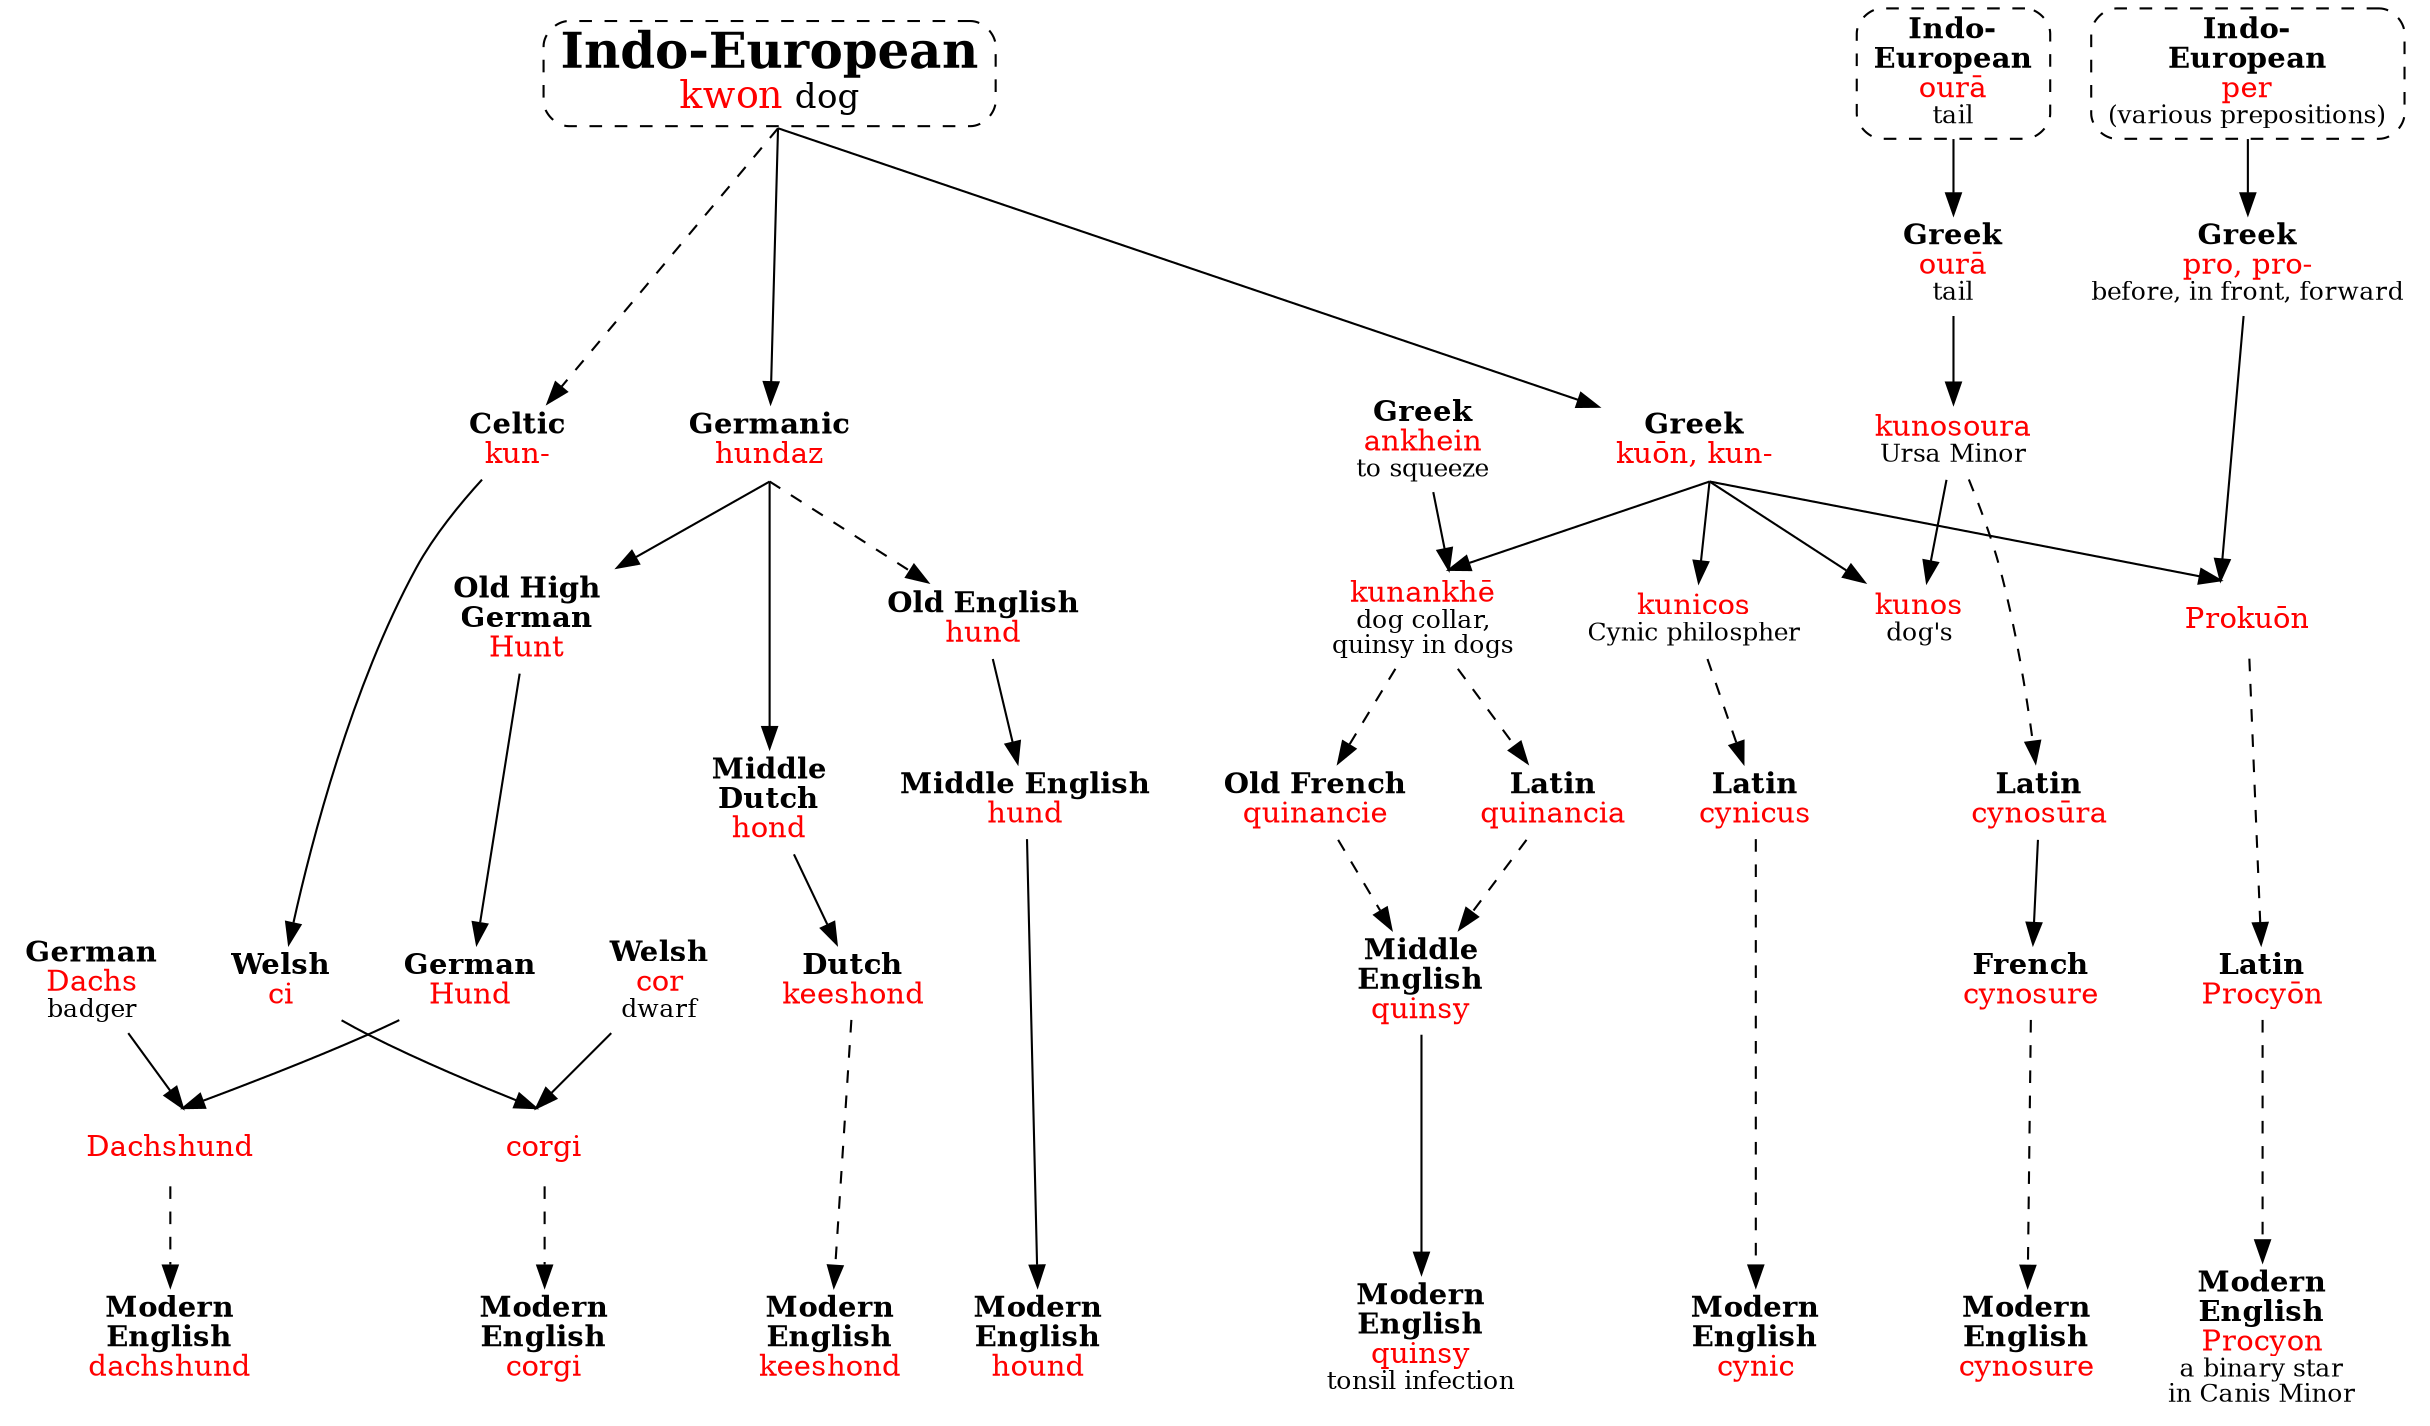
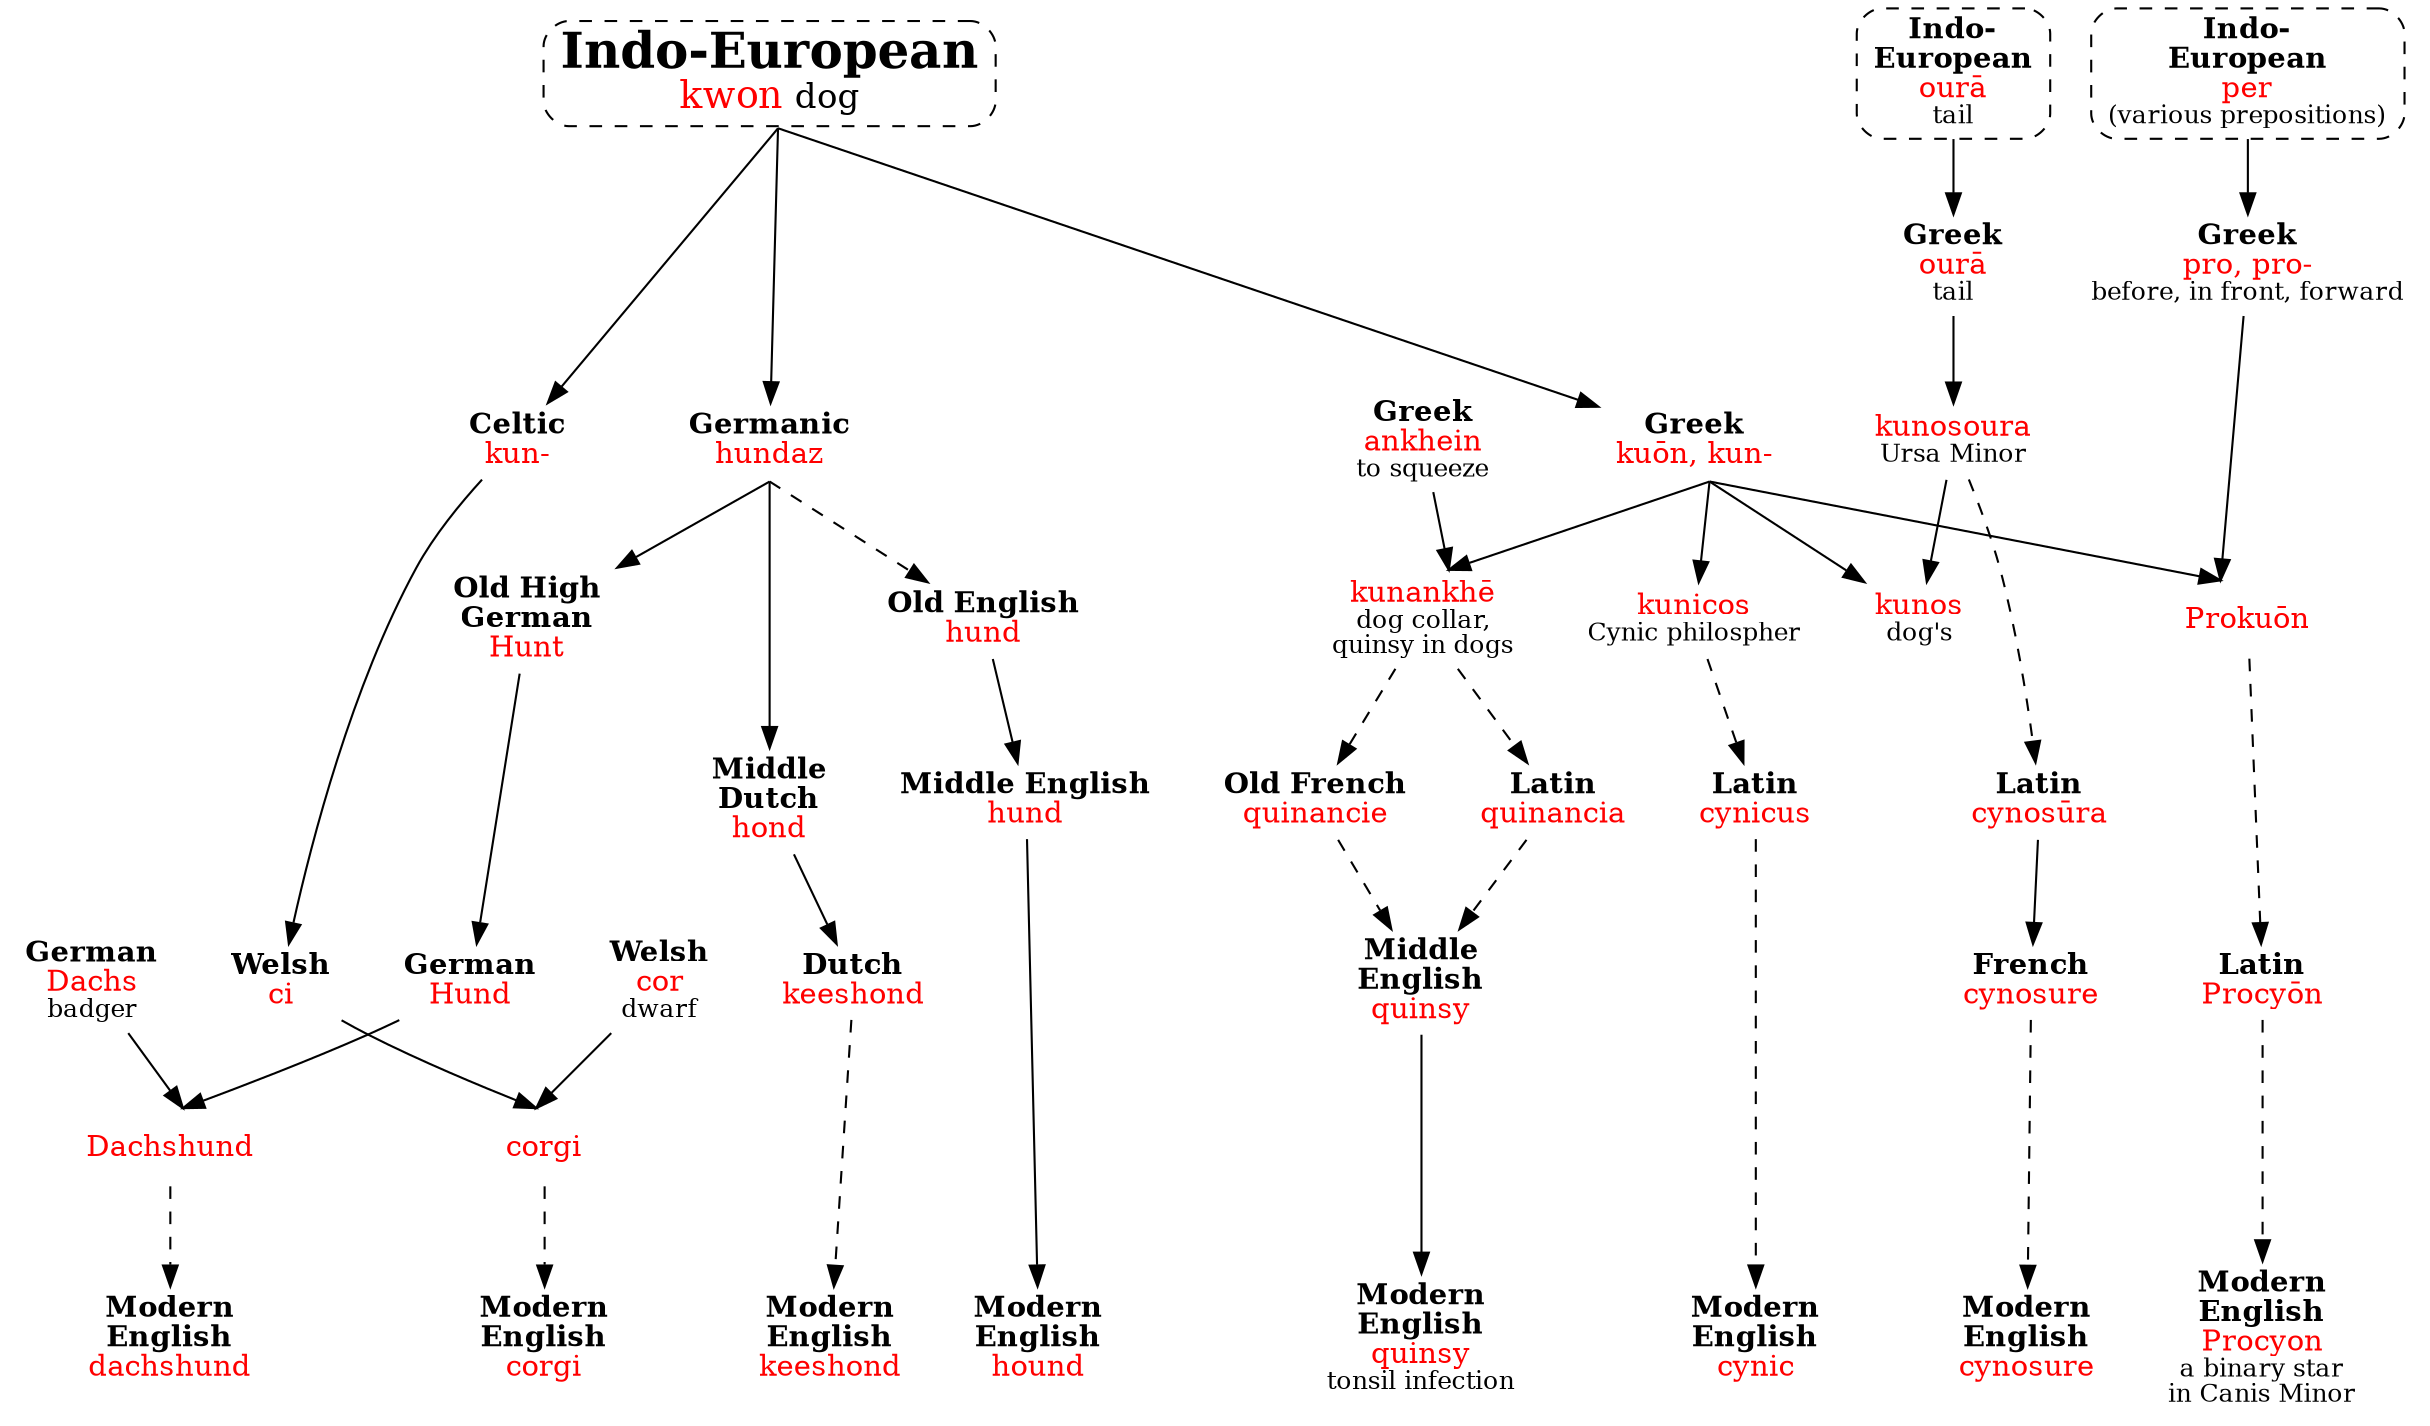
edge "Indo-European" -> "Celtic": style dashed -> solid
